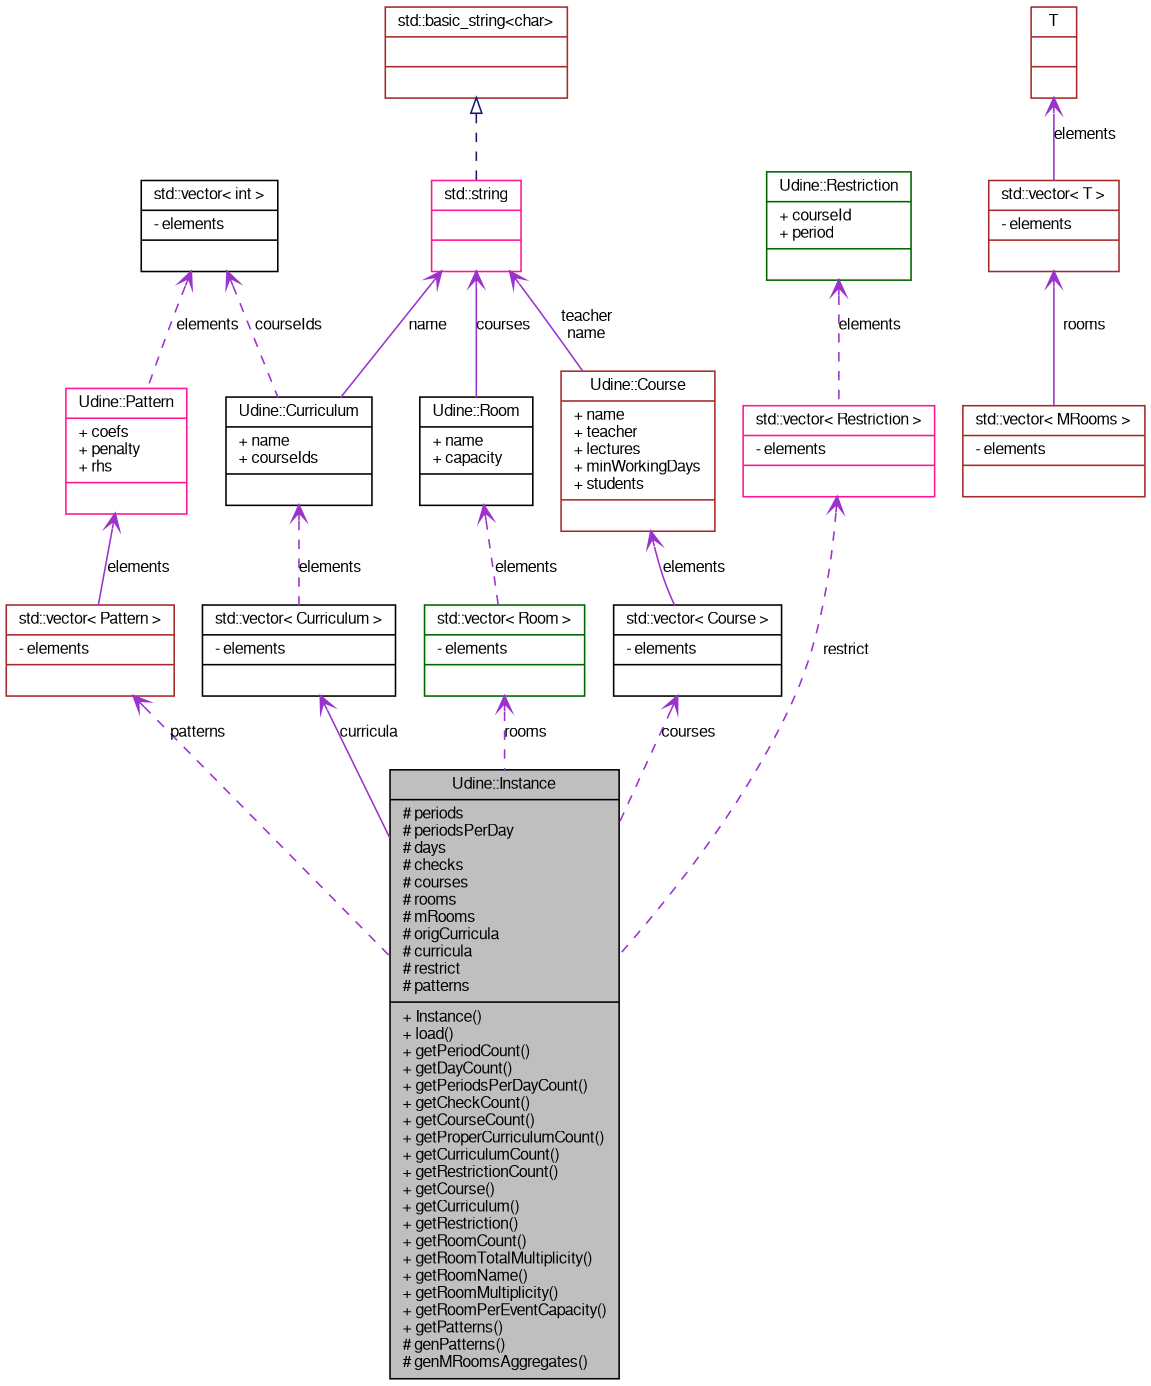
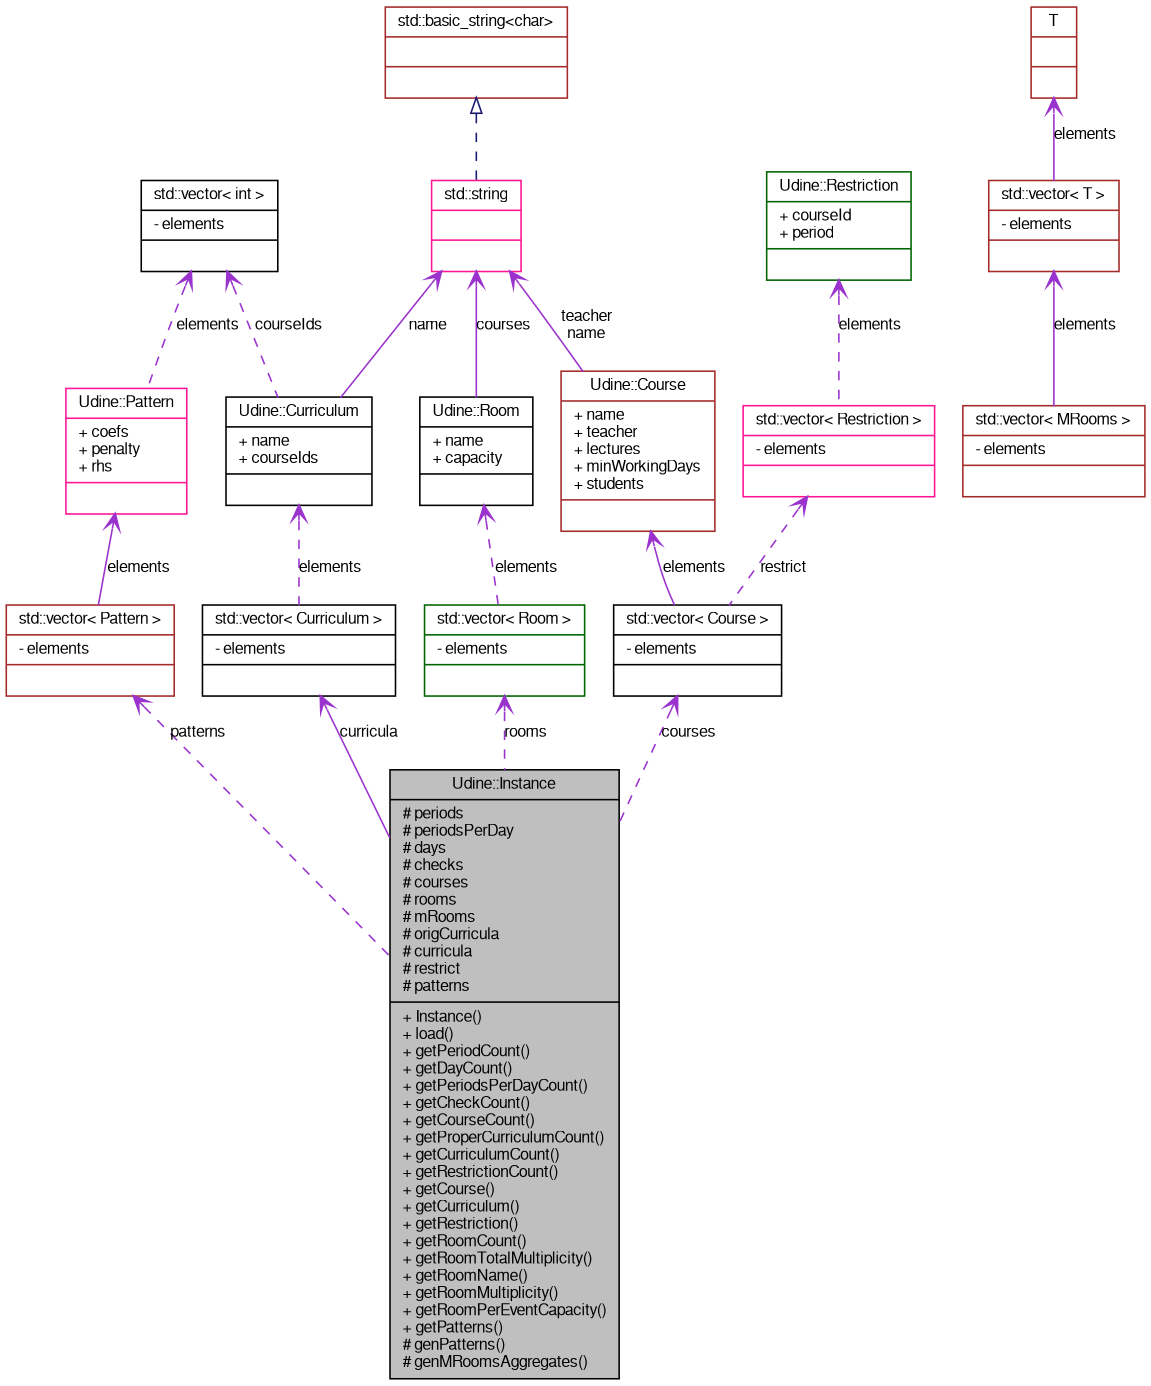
edge "std::vector< MRooms >" -> "std::vector< T >": label "rooms" -> "elements"
edge "Udine::Instance" -> "std::vector< Restriction >": now "std::vector< Course >" -> "std::vector< Restriction >"
